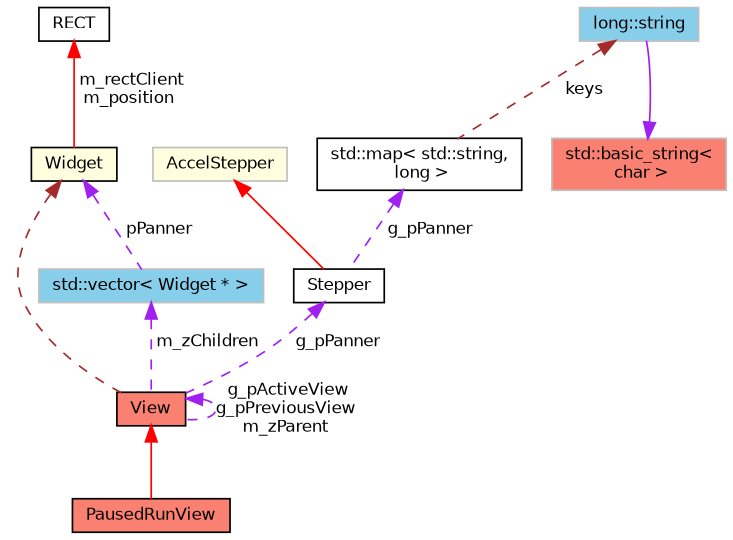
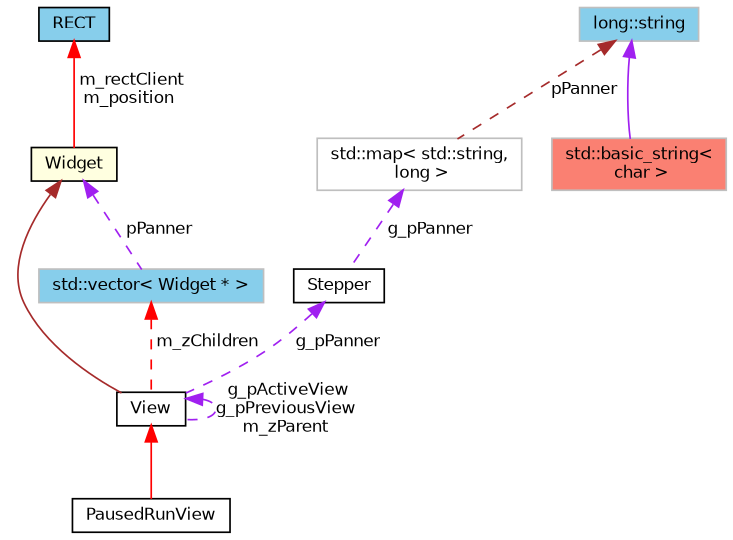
node "RECT": fillcolor white -> skyblue
edge "long::string" -> "std::basic_string< char >": reversed
edge "std::map< std::string, long >" -> "long::string": label " keys" -> " pPanner"
node "AccelStepper": removed
node "std::map< std::string, long >": color black -> grey75
edge "View" -> "Widget": style dashed -> solid
edge "View" -> "std::vector< Widget * >": color purple -> red
node "View": fillcolor salmon -> white
node "PausedRunView": fillcolor salmon -> white
